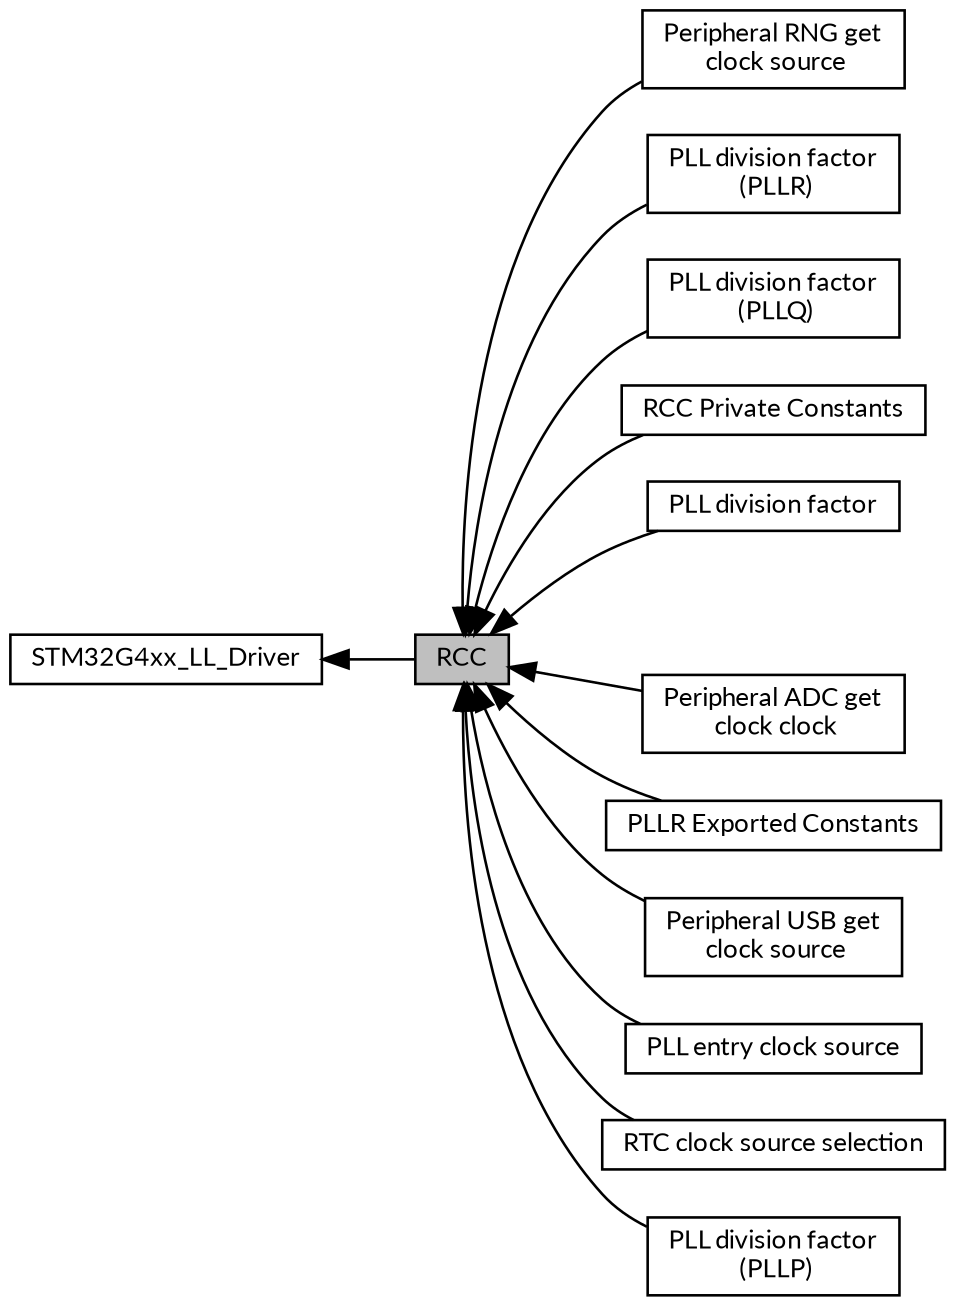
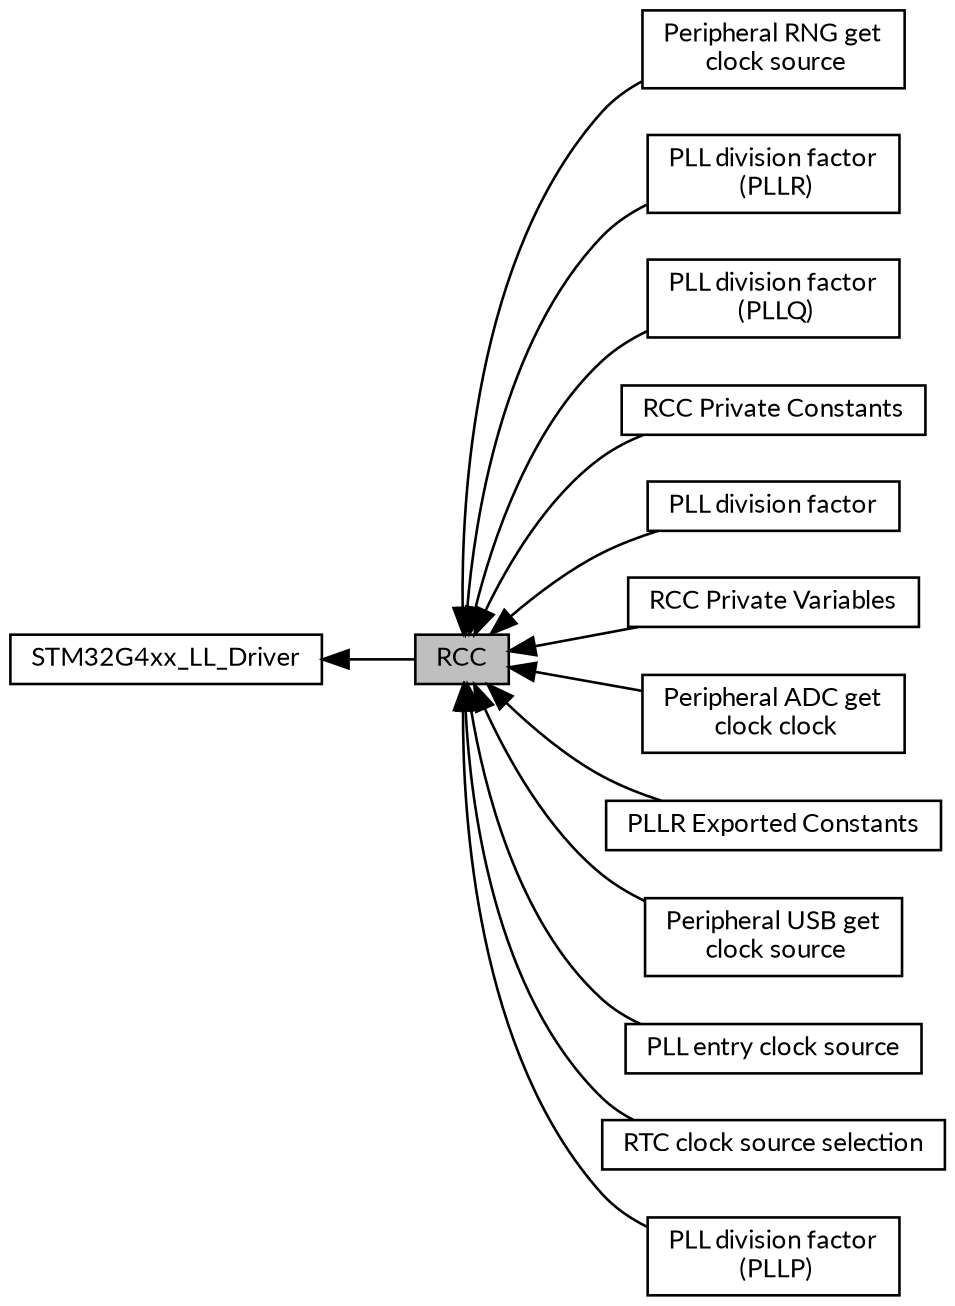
node "RCC Private Variables": added
